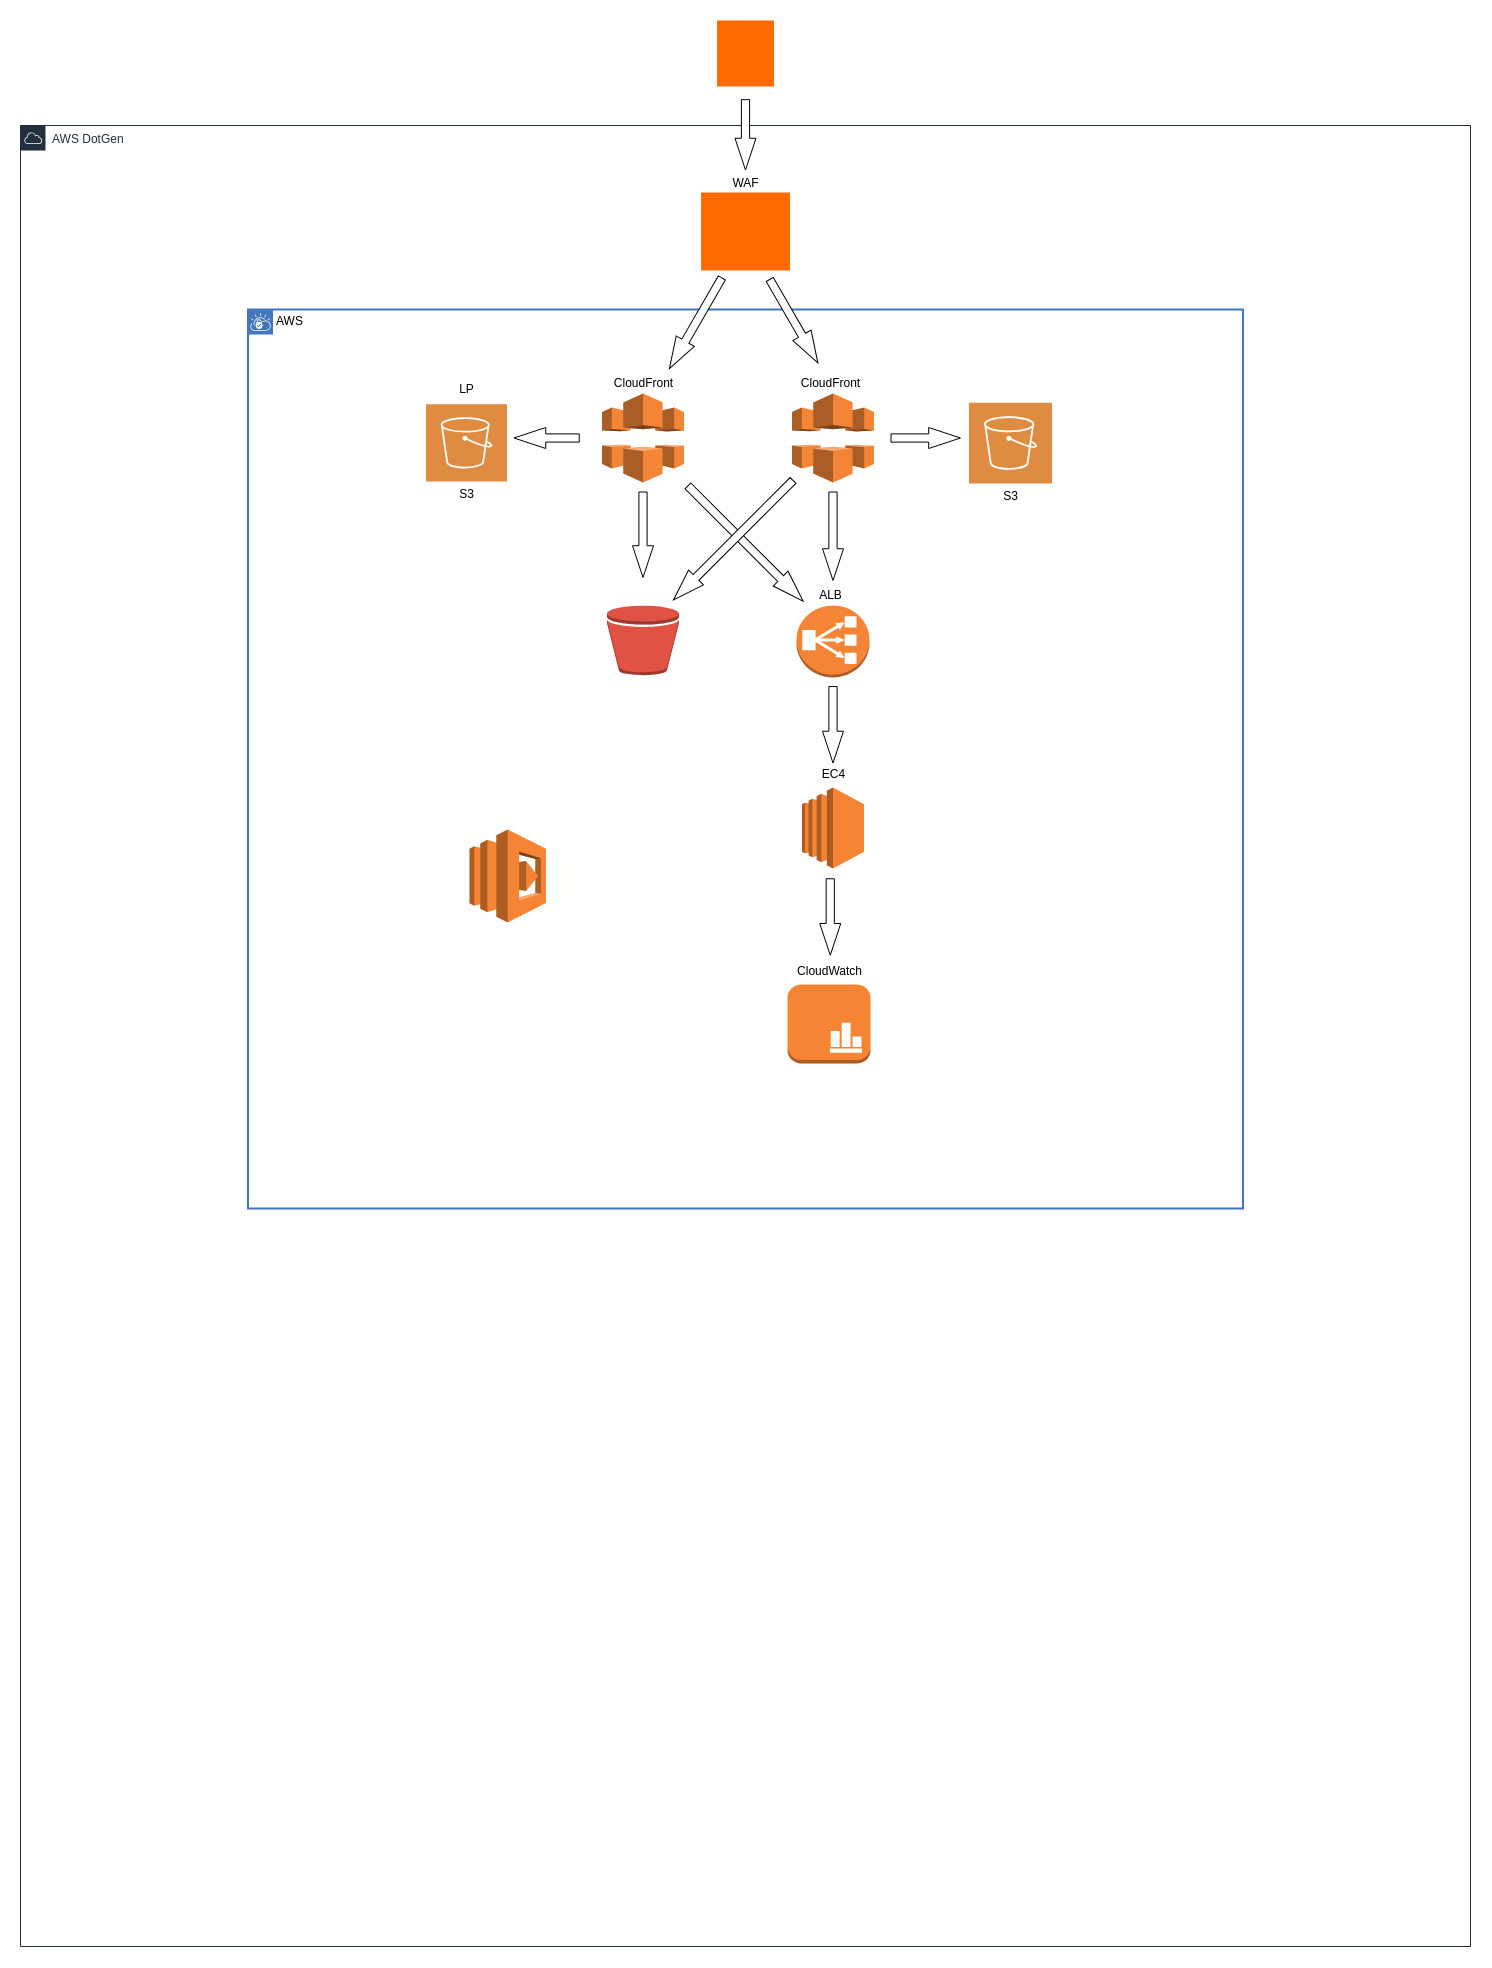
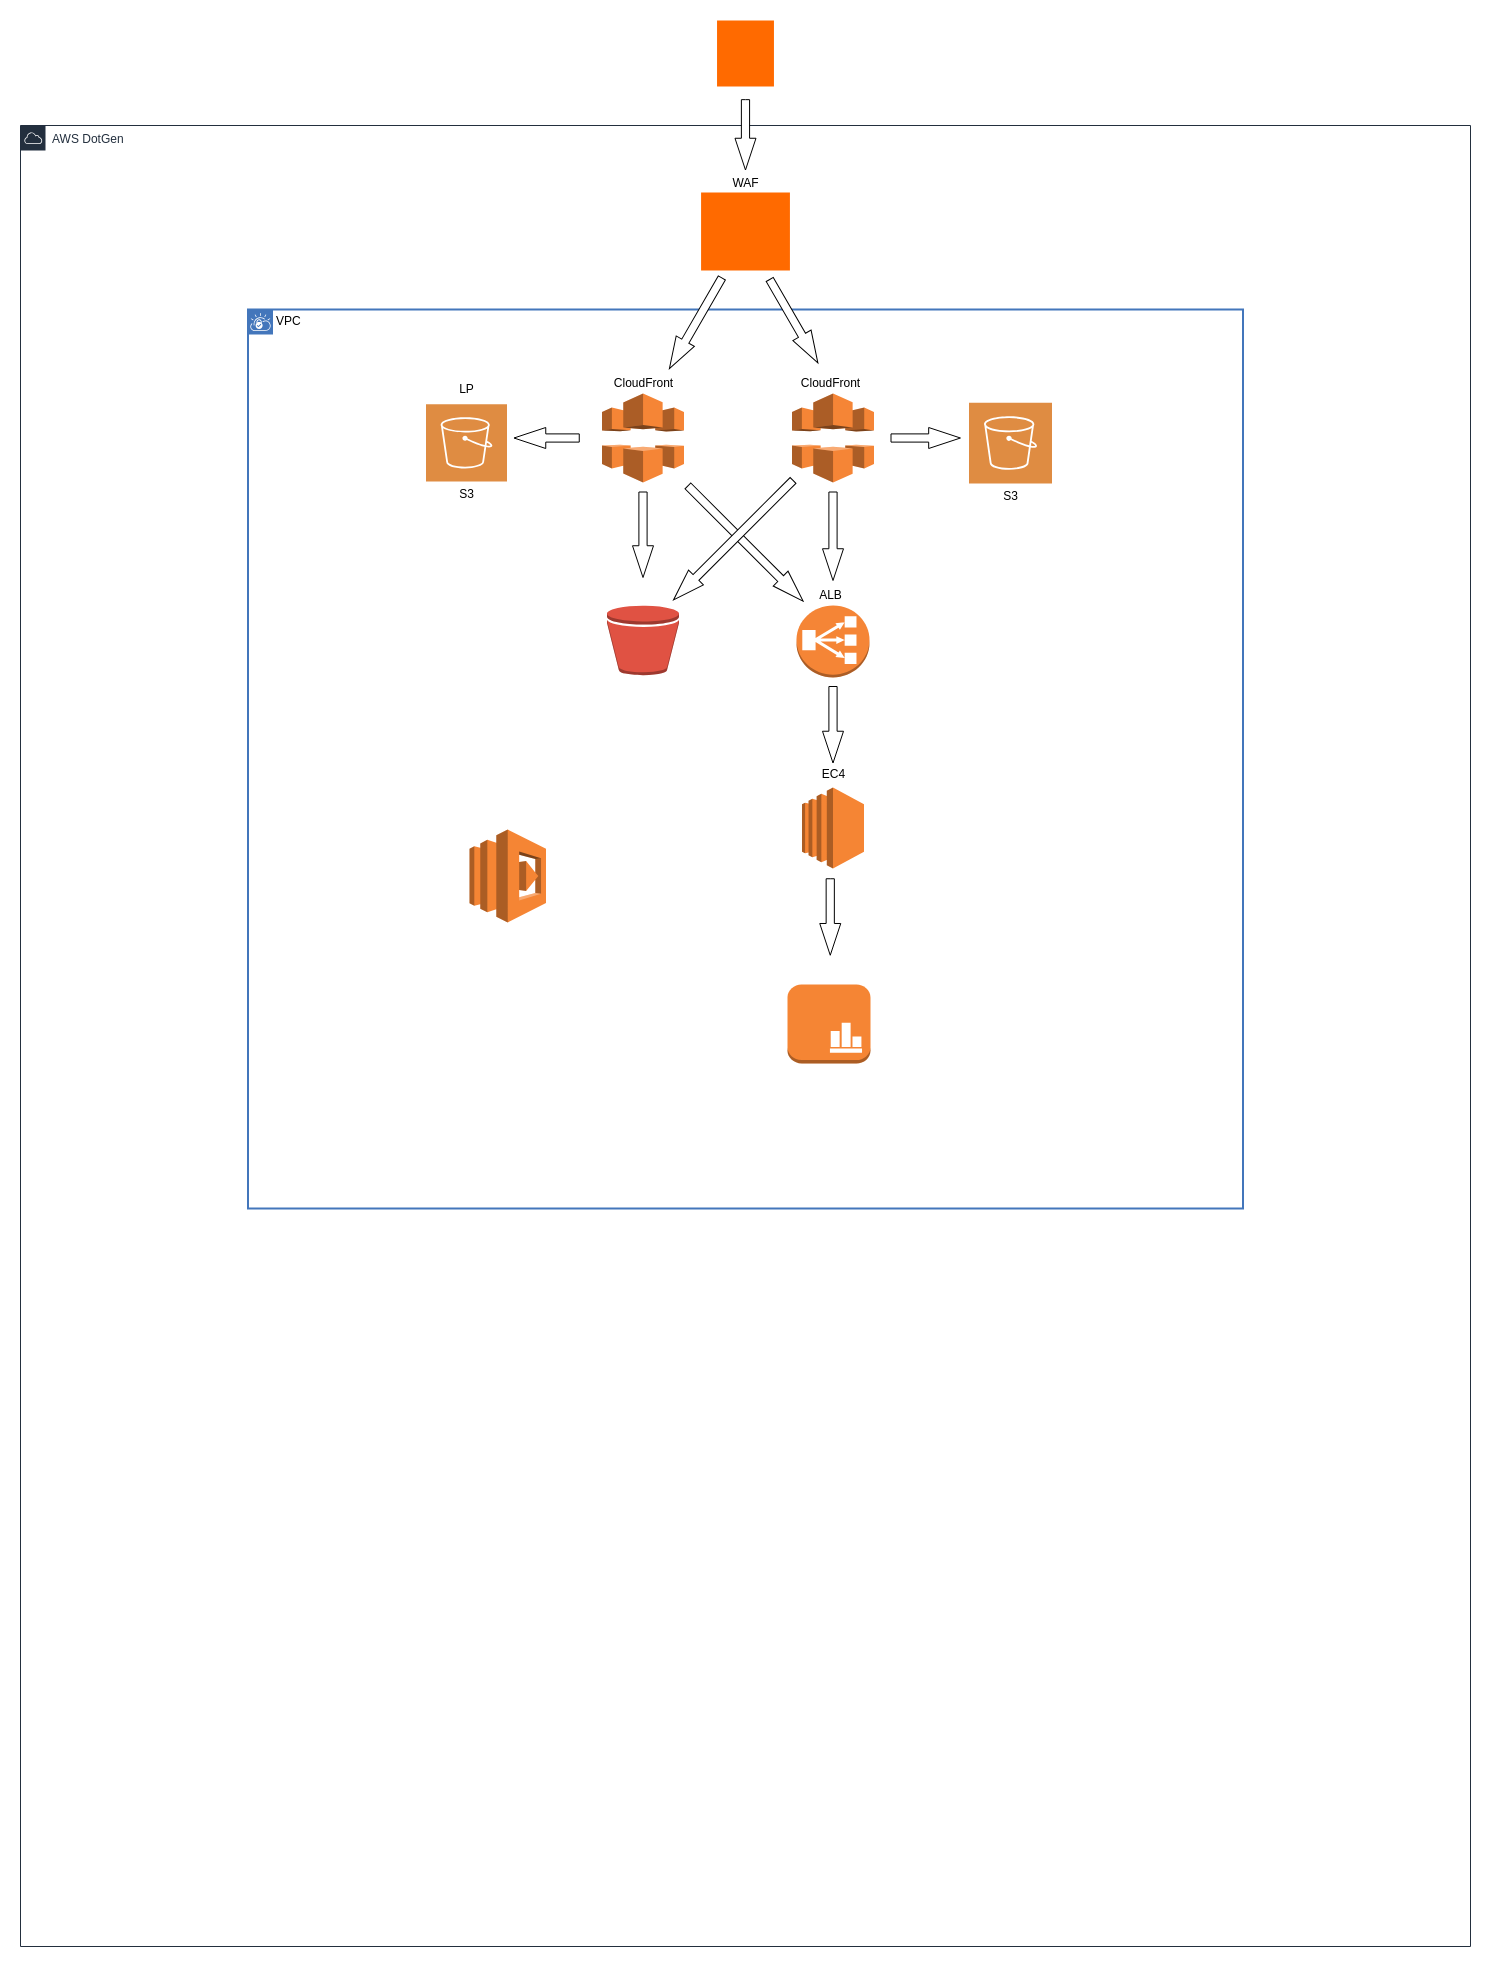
node "AWS": label "AWS" -> "VPC"
node "CloudWatch": removed
